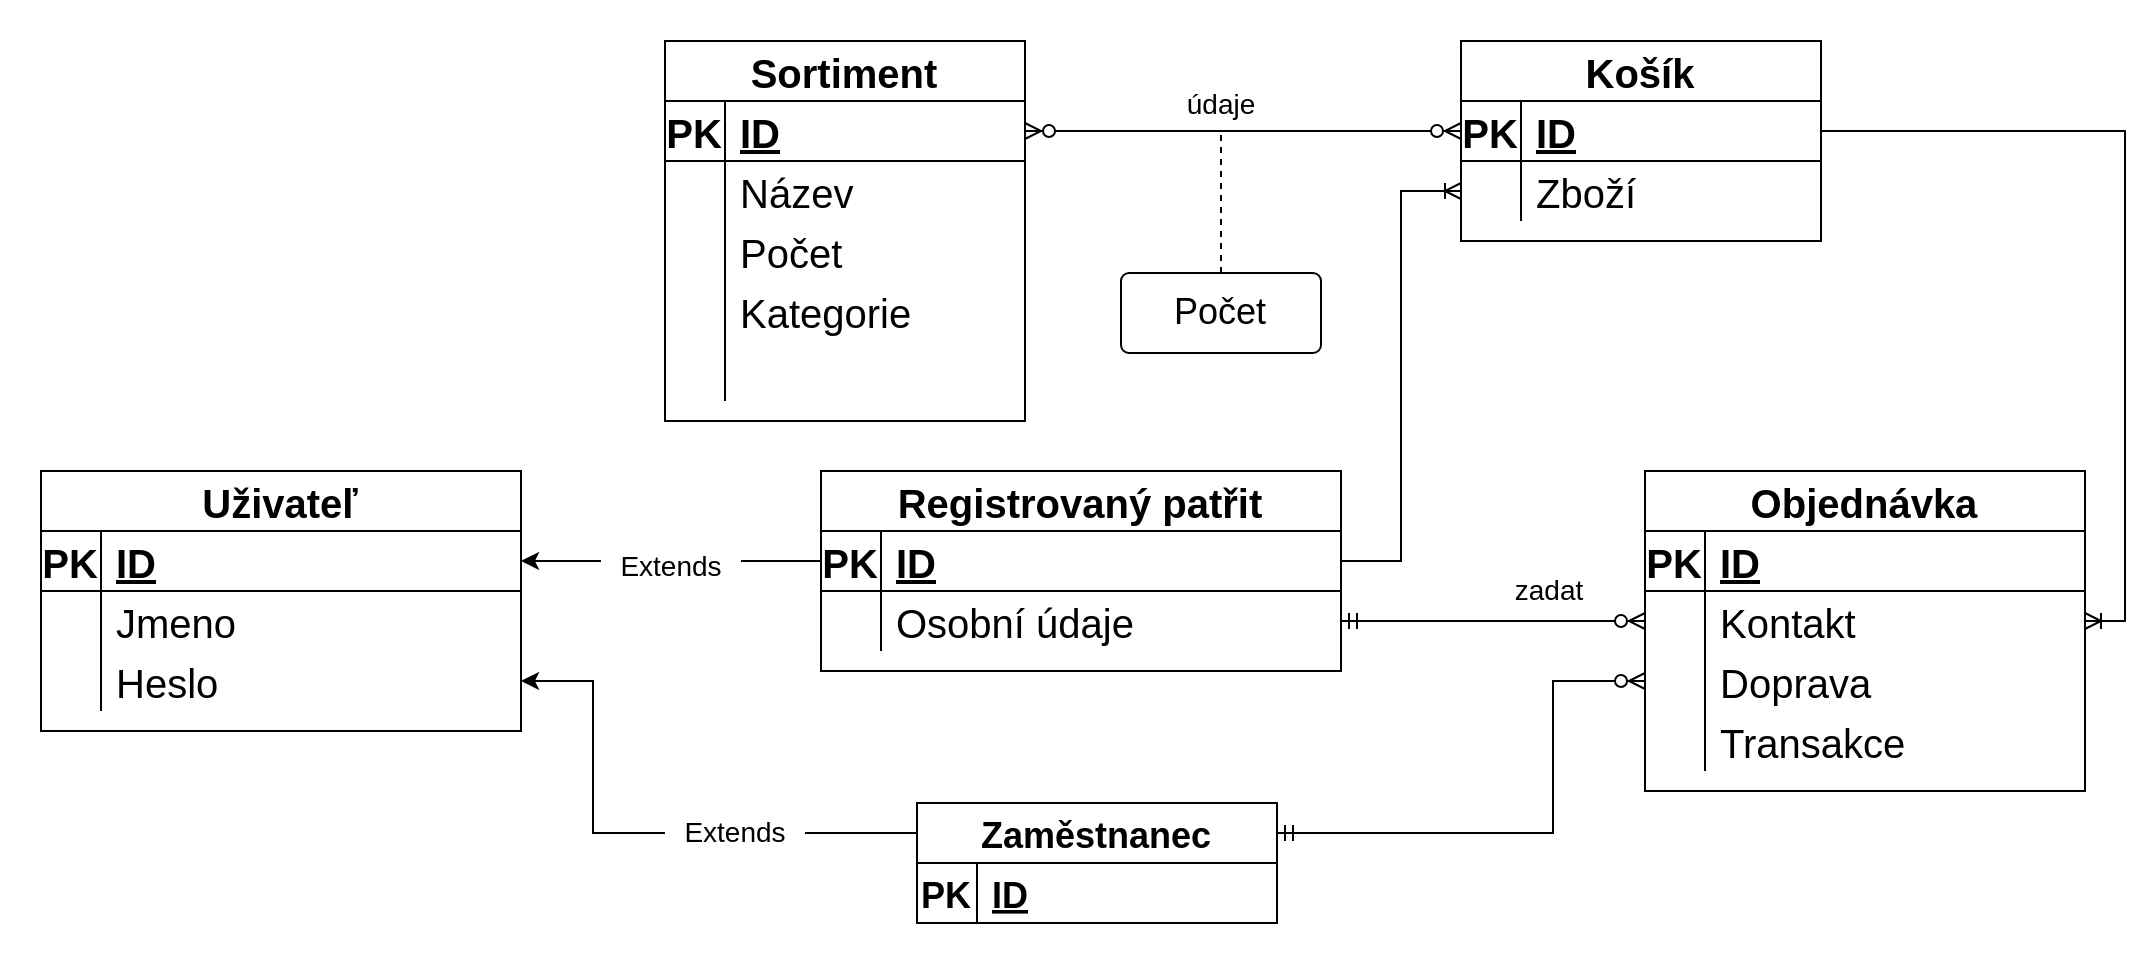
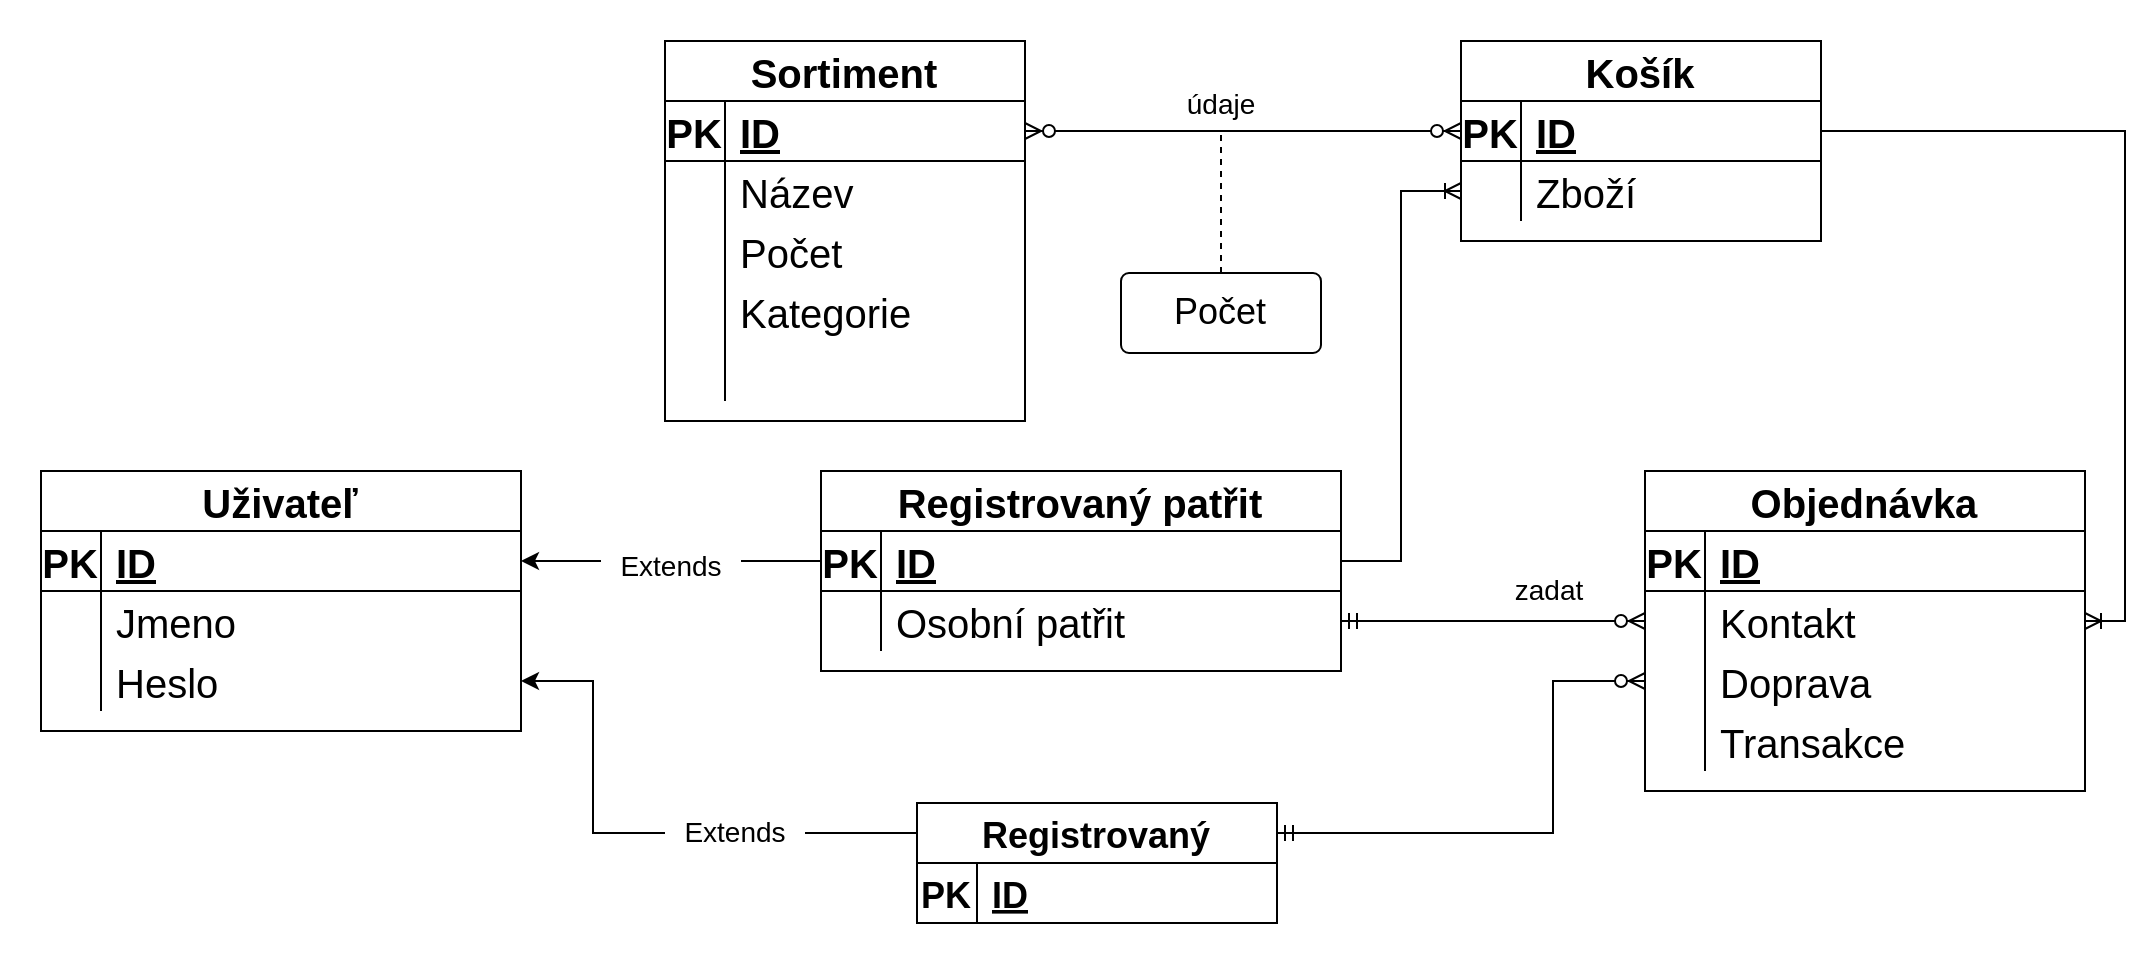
node "Osobní údaje": label "Osobní údaje" -> "Osobní patřit"
node "Zaměstnanec": label "Zaměstnanec" -> "Registrovaný"
